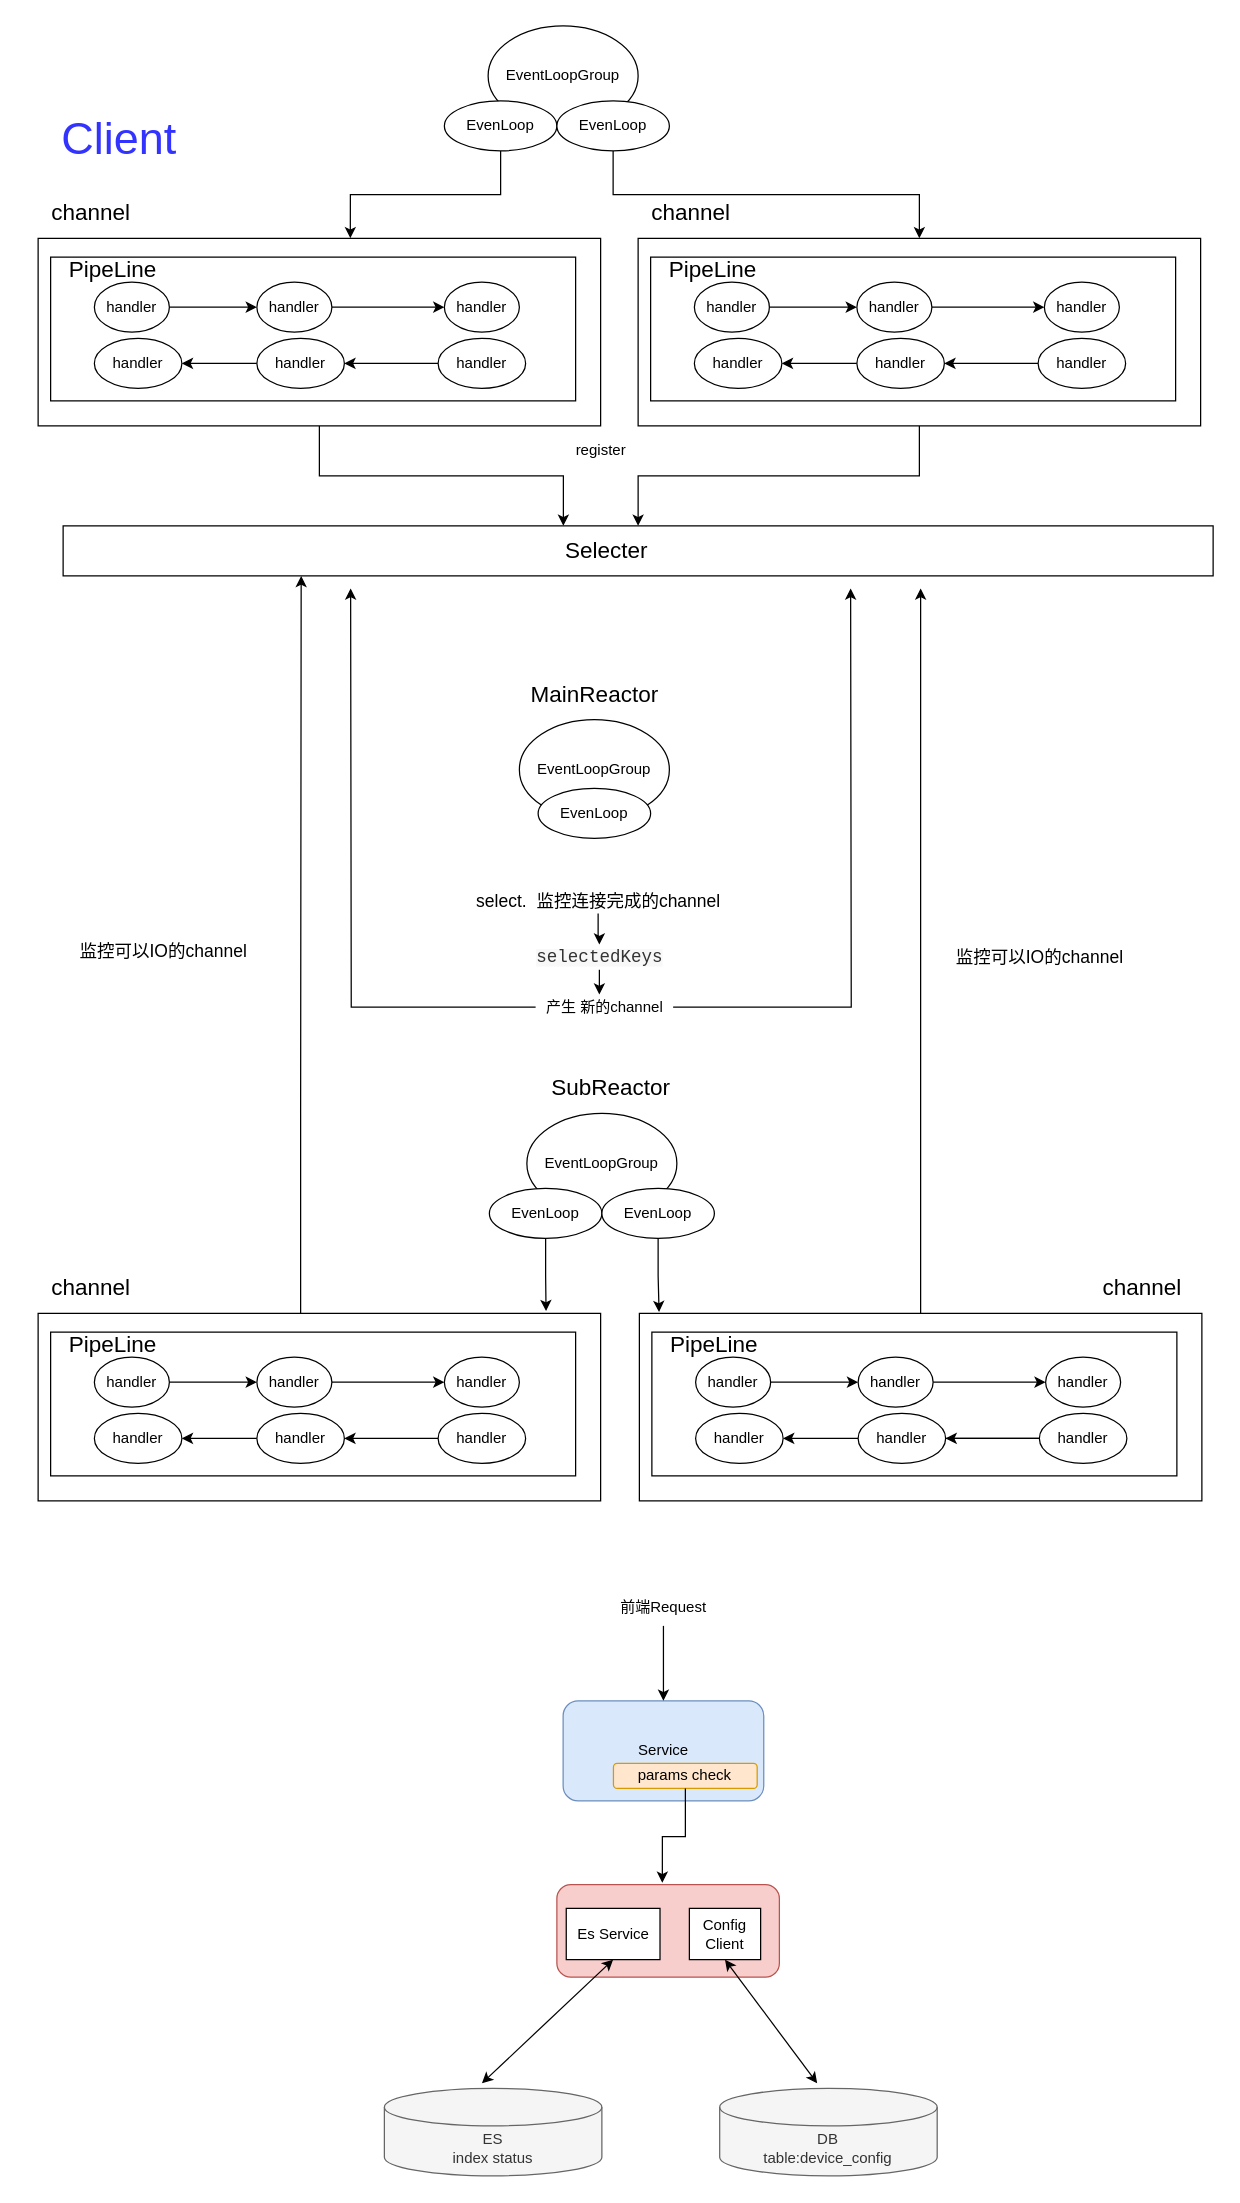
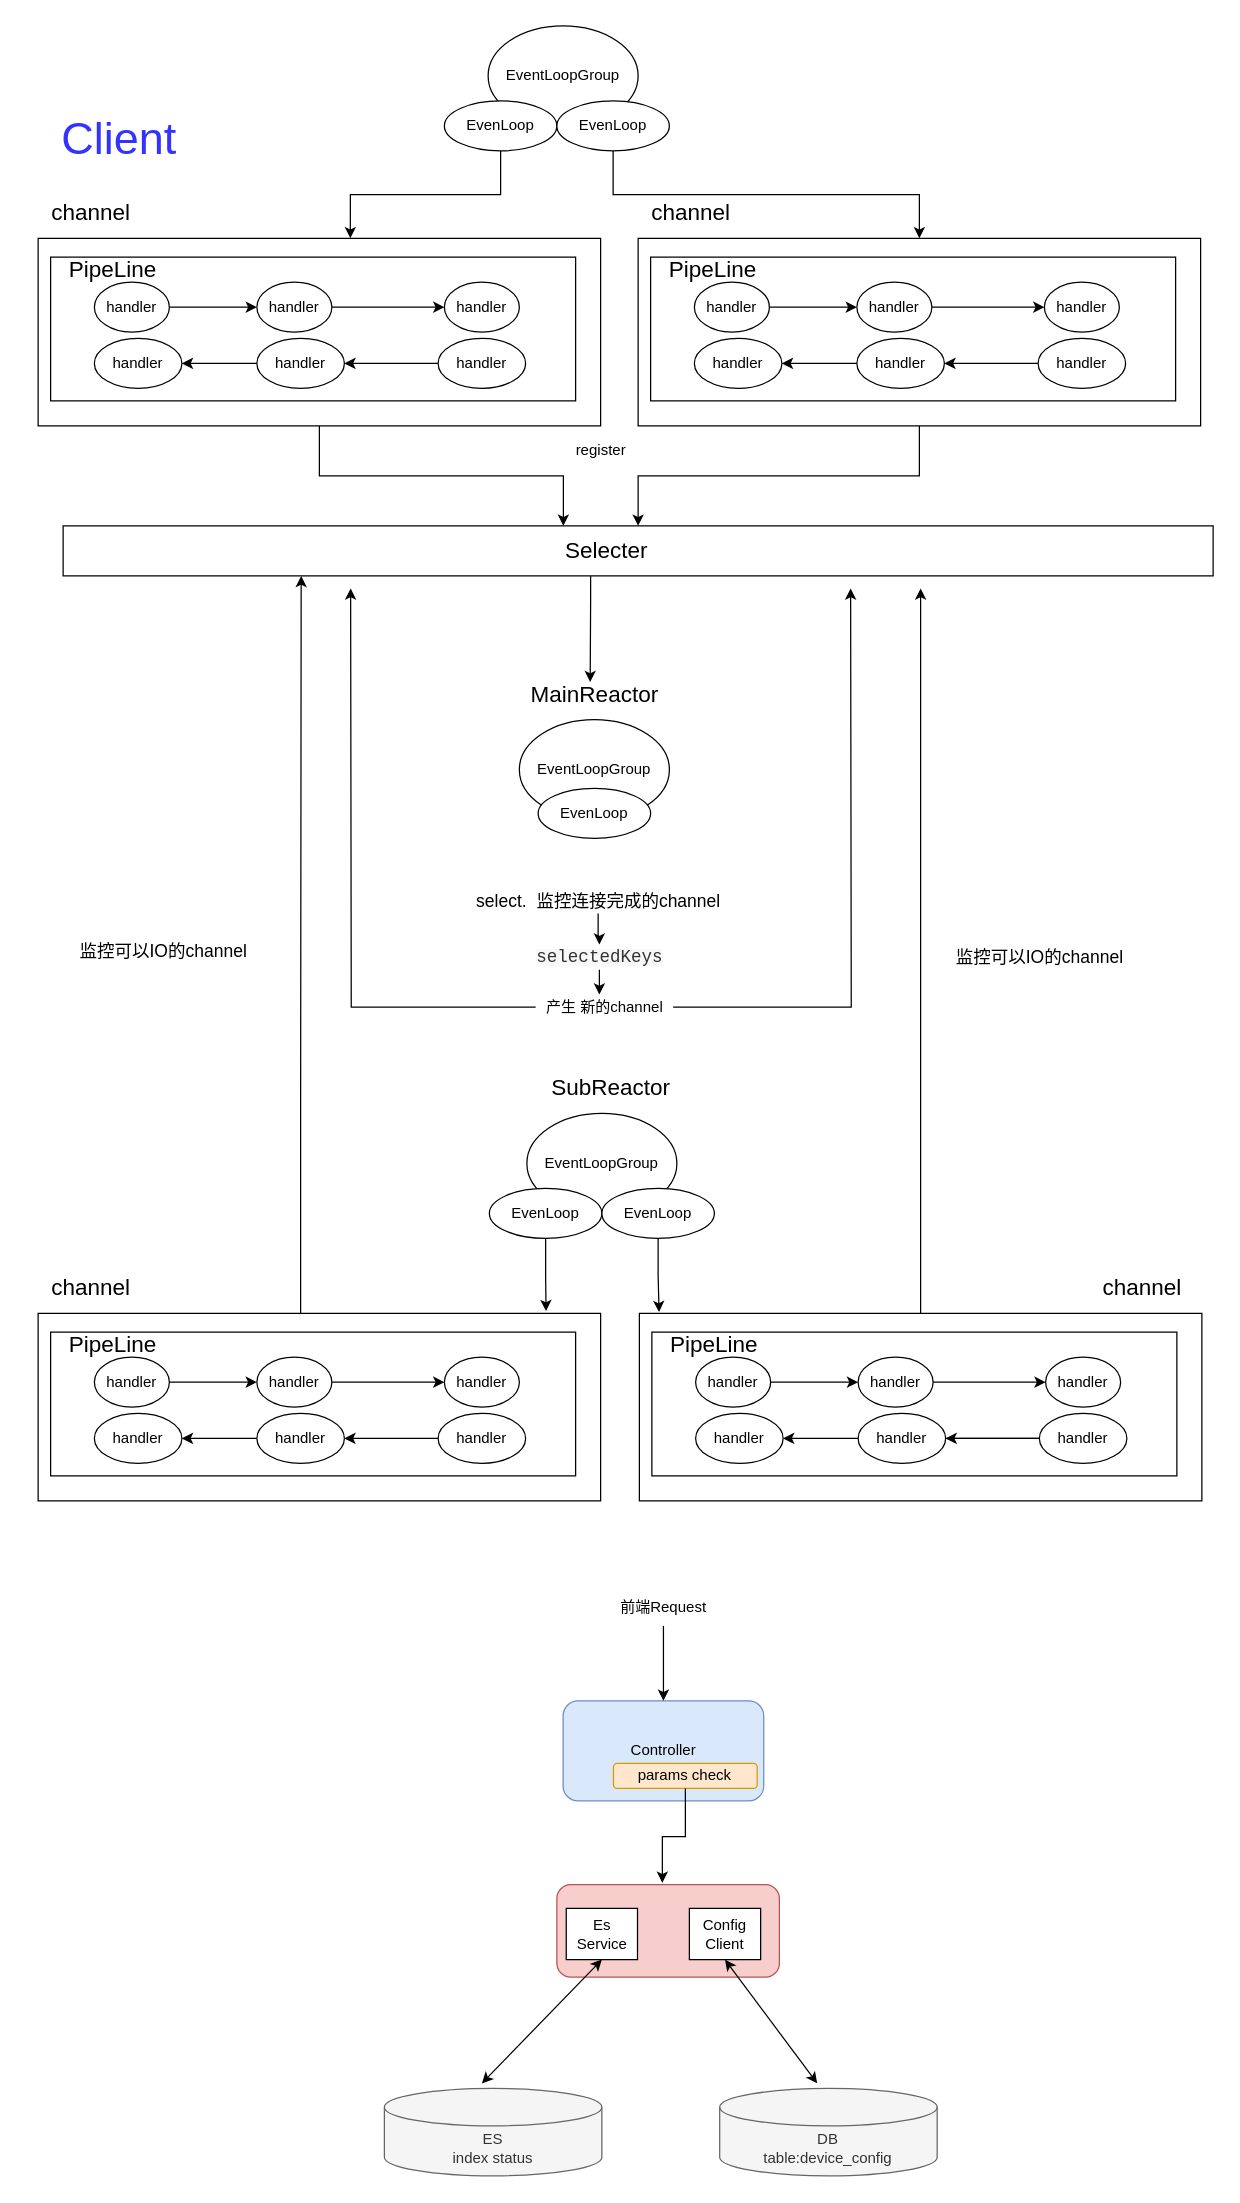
edge "Selecter" -> "MainReactor": added
node "Service": label "Service" -> "Controller"
node "Es Service": size 94x51 -> 71x51
